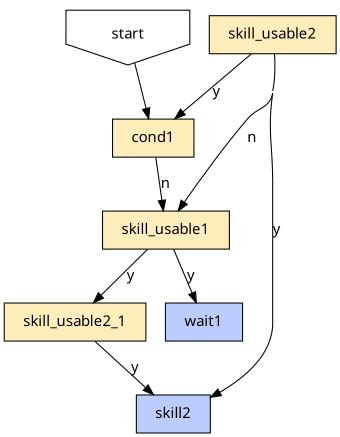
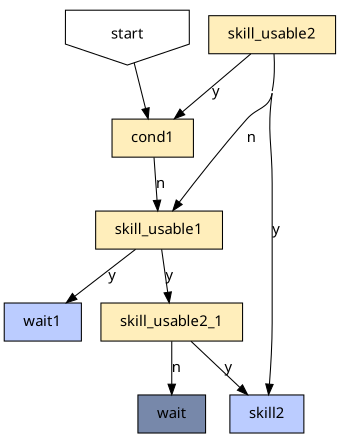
node "wait": added
